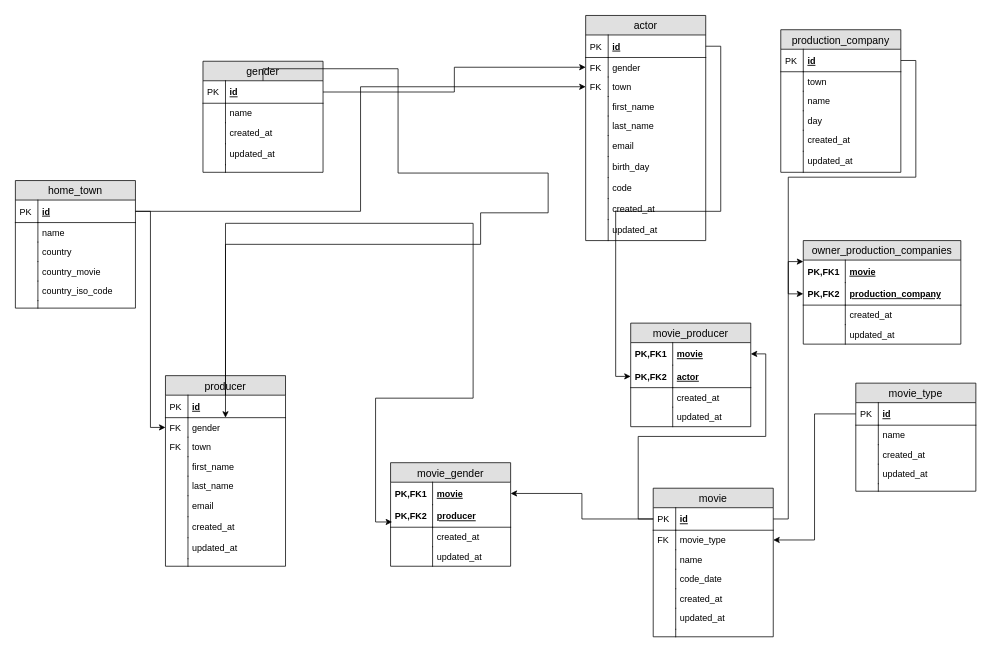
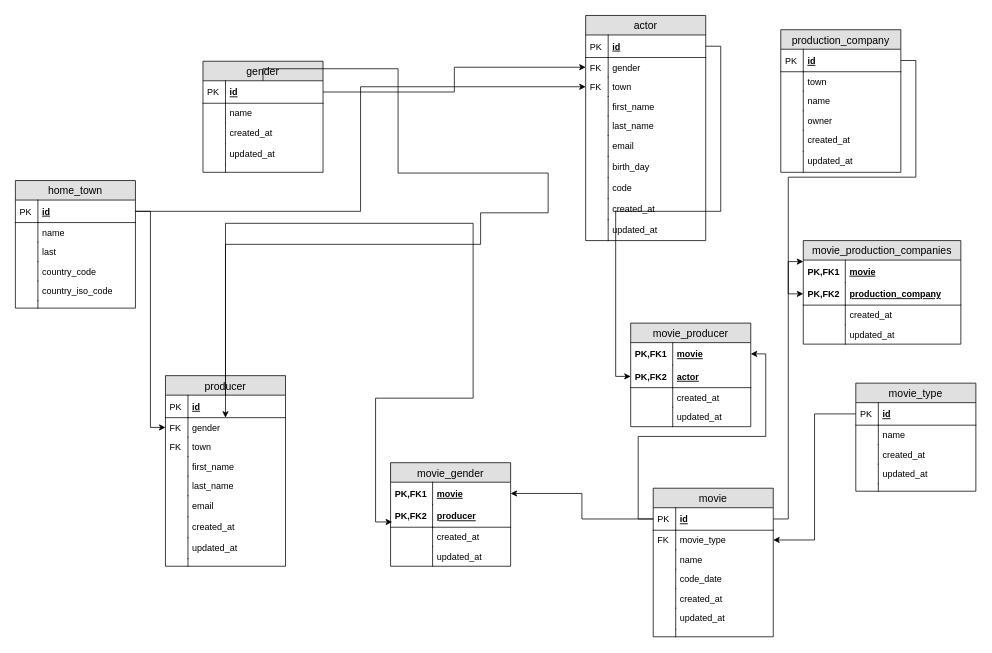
node "day": label "day" -> "owner"
node "owner_production_companies": label "owner_production_companies" -> "movie_production_companies"
node "country": label "country" -> "last"
node "country_movie": label "country_movie" -> "country_code"
